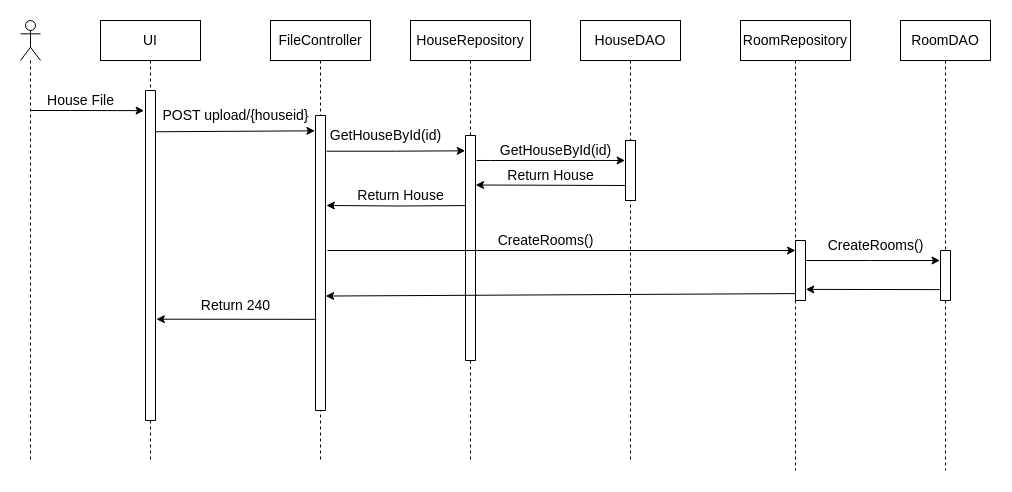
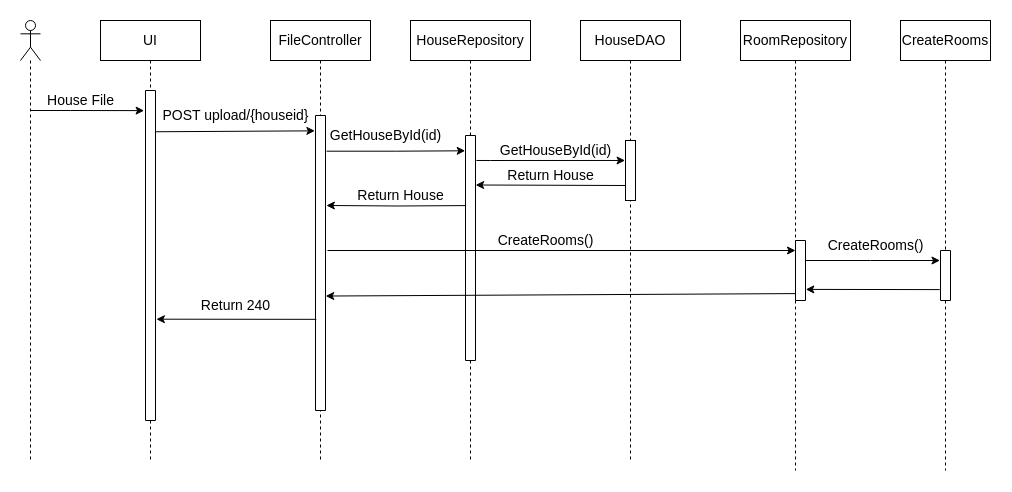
node "RoomDAO": label "RoomDAO" -> "CreateRooms"
